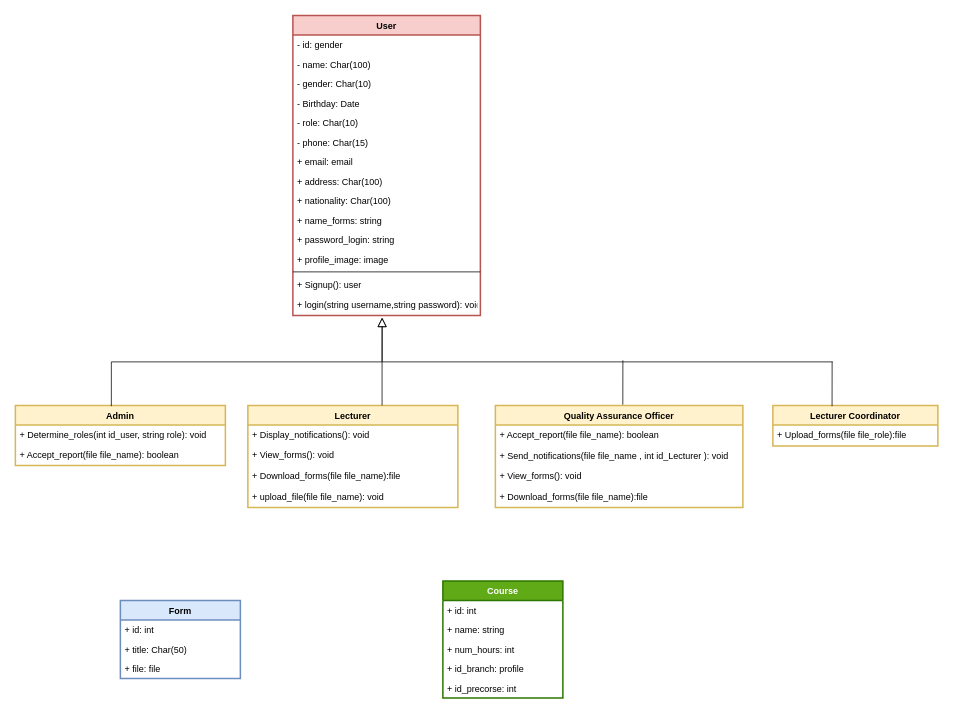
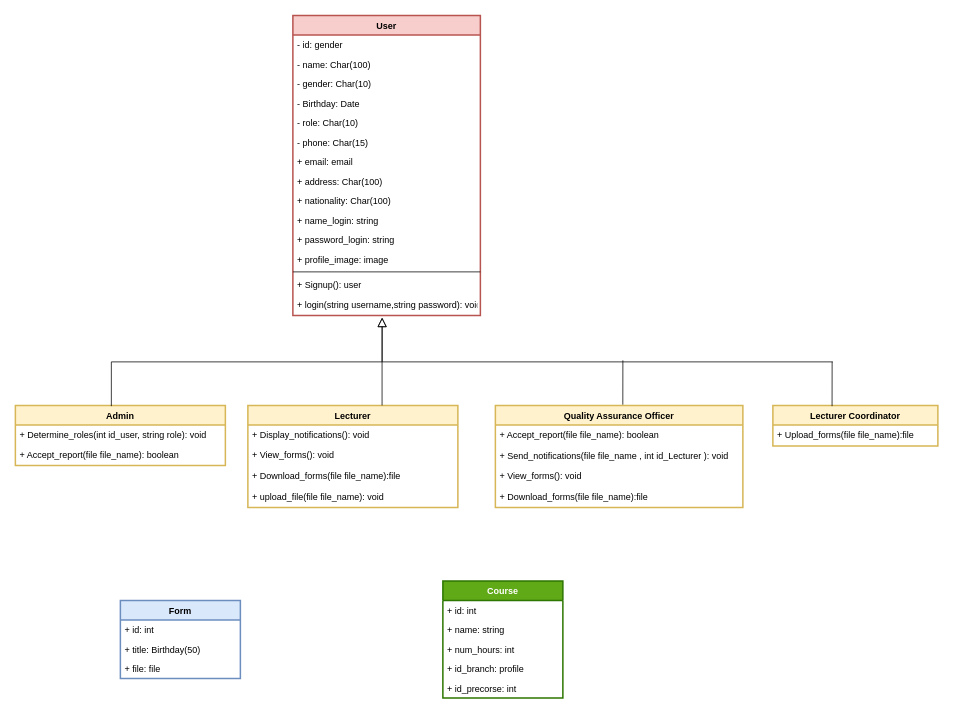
node "+ name_forms: string": label "+ name_forms: string" -> "+ name_login: string"
node "+ Upload_forms(file file_role):file": label "+ Upload_forms(file file_role):file" -> "+ Upload_forms(file file_name):file"
node "+ title: Char(50)": label "+ title: Char(50)" -> "+ title: Birthday(50)"
